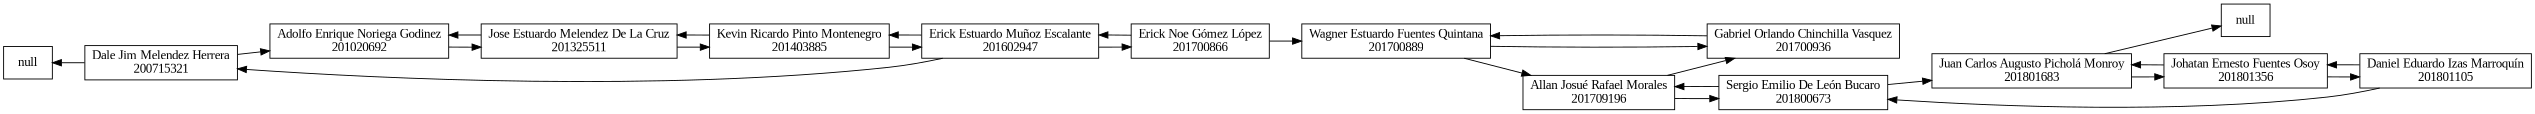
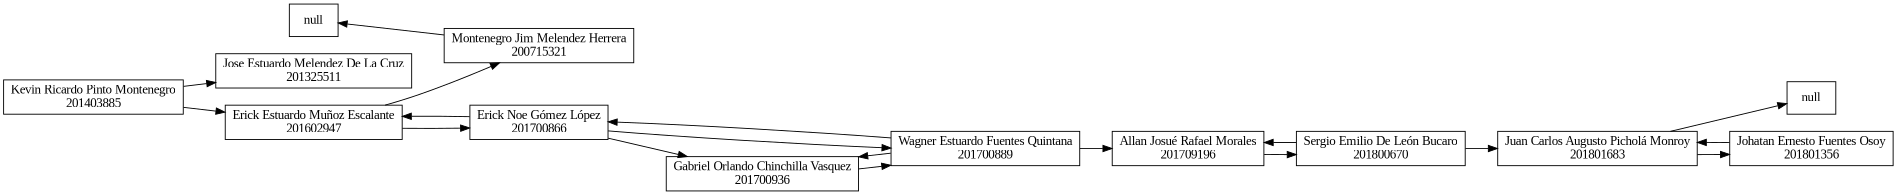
edge "Erick Estuardo Muñoz Escalante 201602947" -> "Kevin Ricardo Pinto Montenegro 201403885": removed
node "Adolfo Enrique Noriega Godinez 201020692": removed
edge "Jose Estuardo Melendez De La Cruz 201325511" -> "Kevin Ricardo Pinto Montenegro 201403885": removed
node "Dale Jim Melendez Herrera 200715321": label "Dale Jim Melendez Herrera 200715321" -> "Montenegro Jim Melendez Herrera 200715321"
edge "Allan Josué Rafael Morales 201709196" -> "Gabriel Orlando Chinchilla Vasquez 201700936": now "Erick Noe Gómez López 201700866" -> "Gabriel Orlando Chinchilla Vasquez 201700936"
node "Daniel Eduardo Izas Marroquín 201801105": removed
node "Sergio Emilio De León Bucaro 201800673": label "Sergio Emilio De León Bucaro 201800673" -> "Sergio Emilio De León Bucaro 201800670"
edge "Wagner Estuardo Fuentes Quintana 201700889" -> "Erick Noe Gómez López 201700866": added
